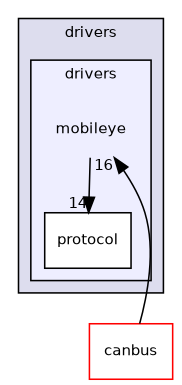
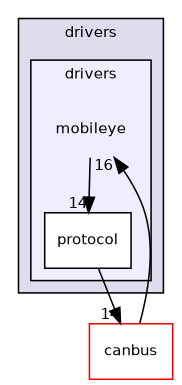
edge "protocol" -> "canbus": added
